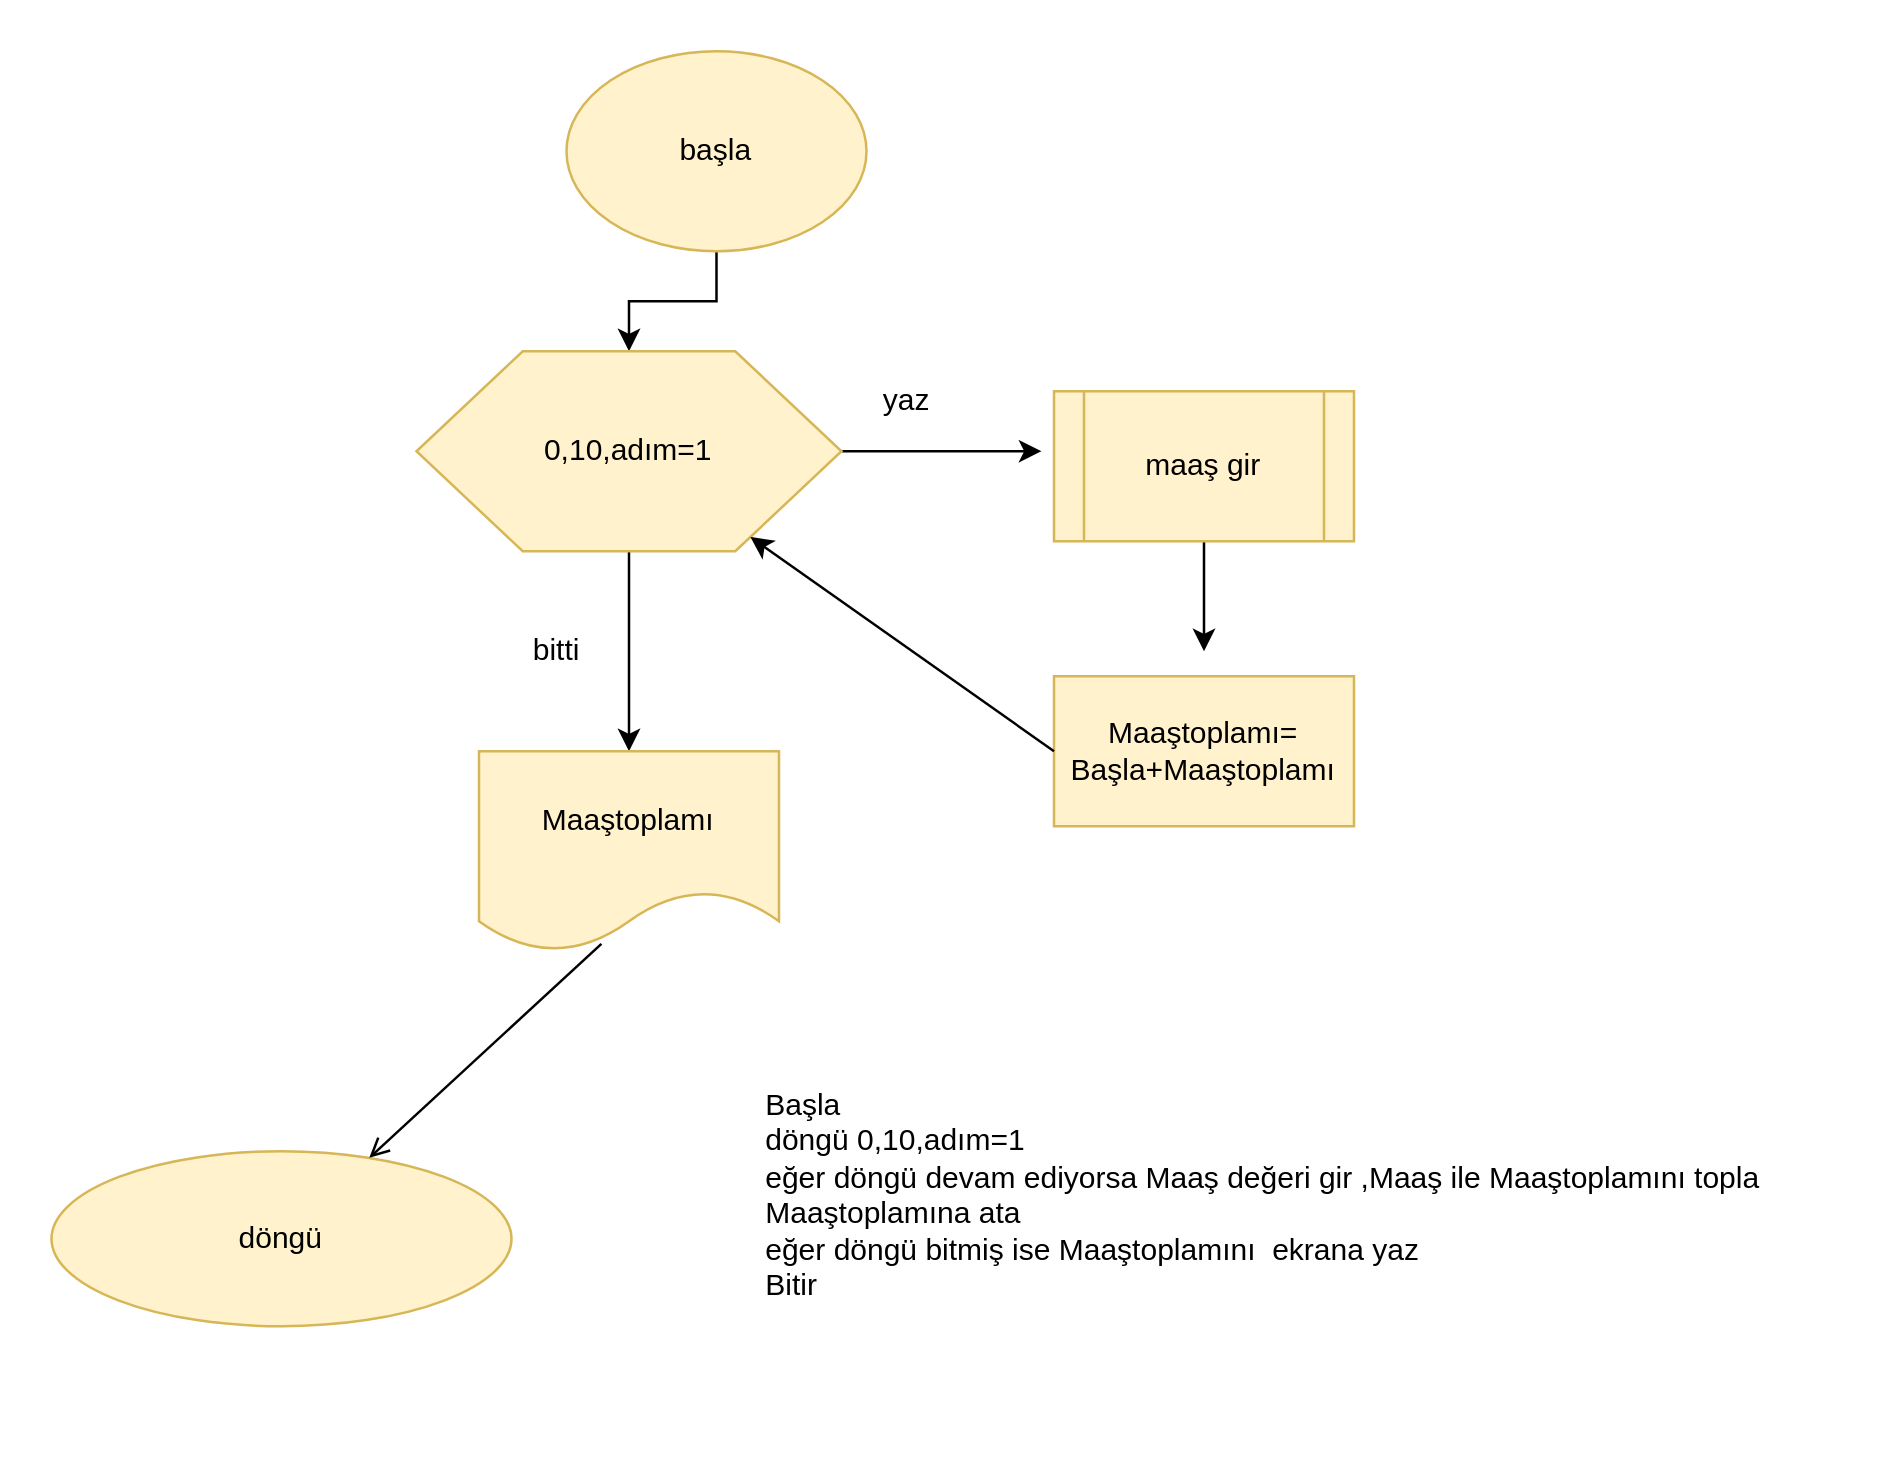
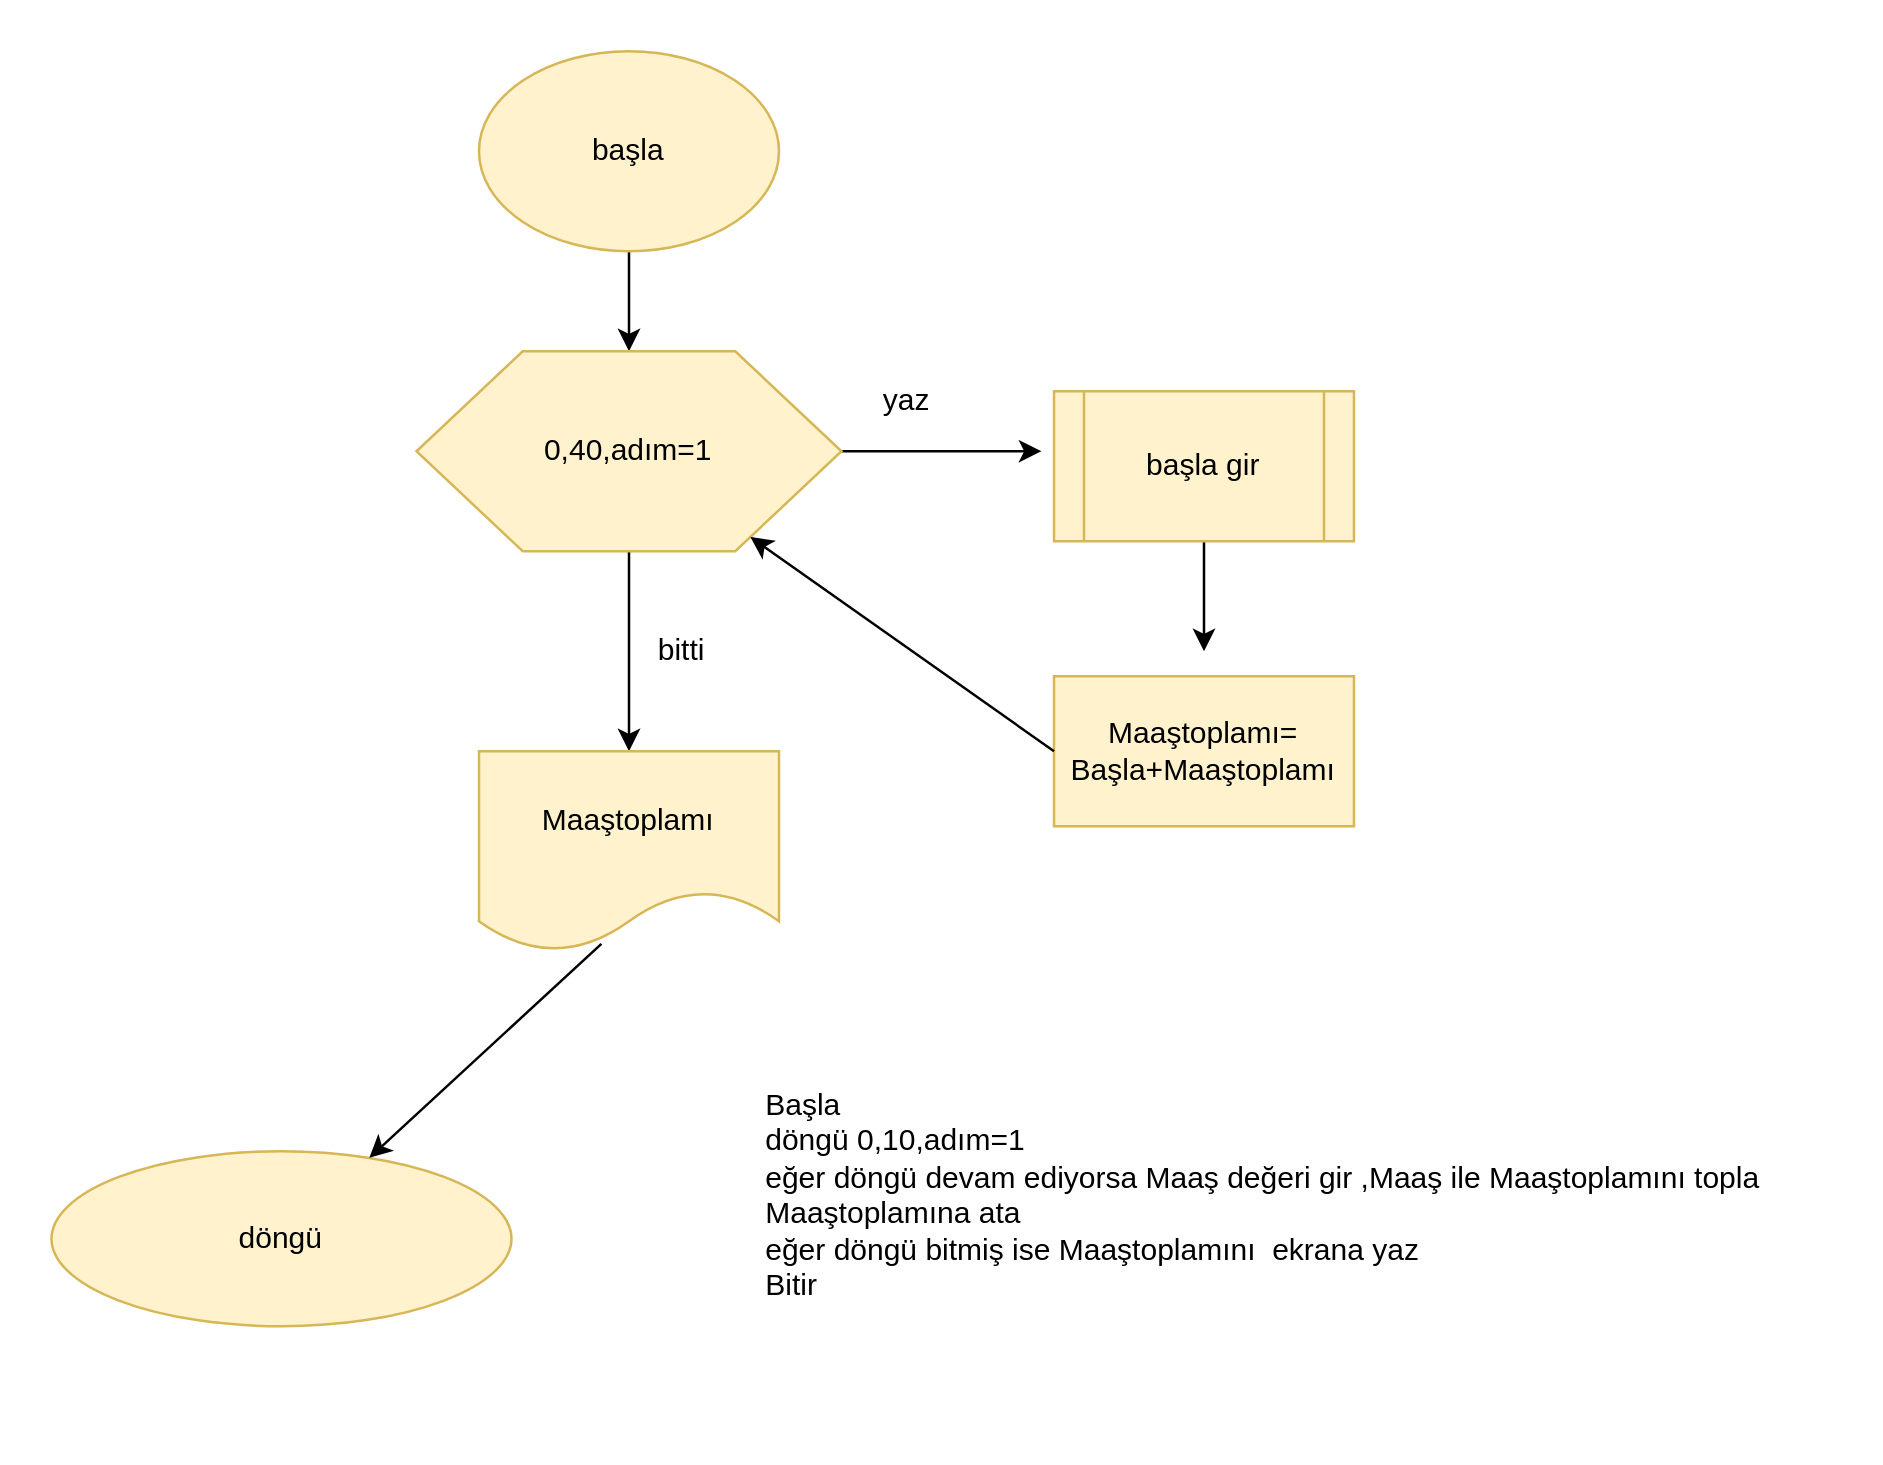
node "başla": moved (716, 151) -> (629, 151)
node "0,10,adım=1": label "0,10,adım=1" -> "0,40,adım=1"
node "maaş gir": label "maaş gir" -> "başla gir"
node "bitti": moved (566, 651) -> (691, 651)
edge "Maaştoplamı" -> "döngü": arrowhead open -> classic
